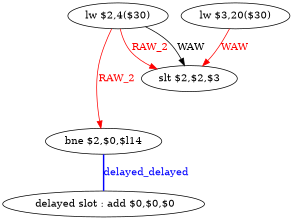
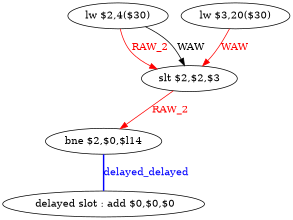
edge "lw $2,4($30)" -> "bne $2,$0,$l14": now "slt $2,$2,$3" -> "bne $2,$0,$l14"
